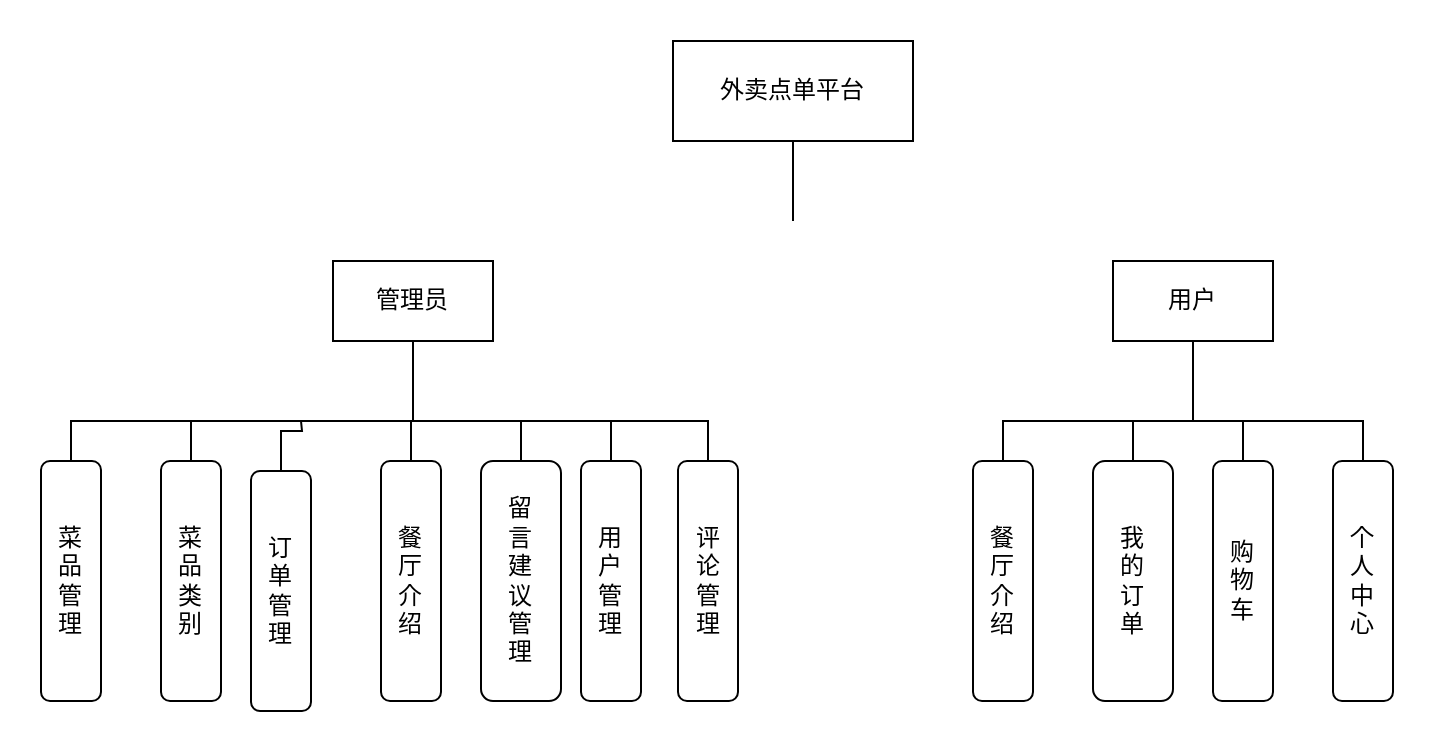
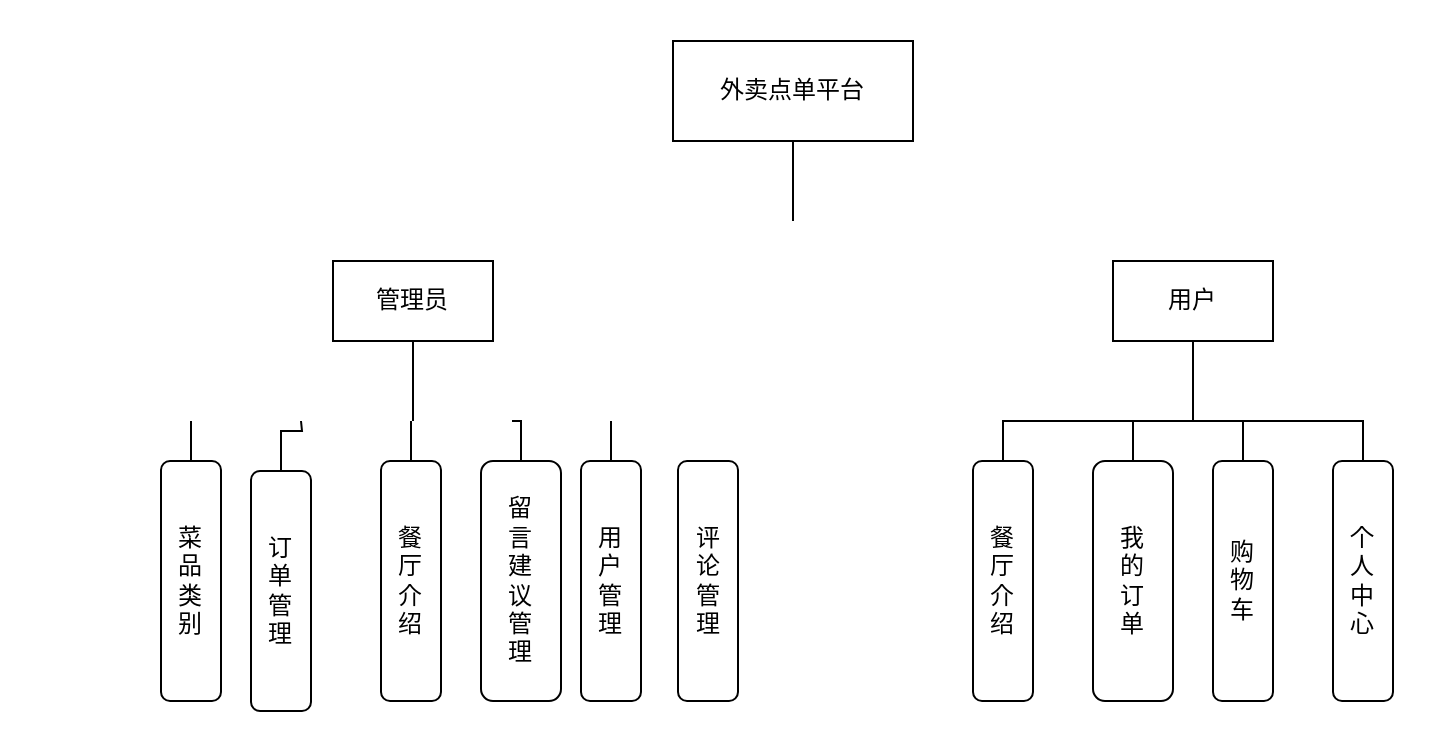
edge "菜 品 管 理" -- "评 论 管 理": removed
node "菜 品 管 理": removed
